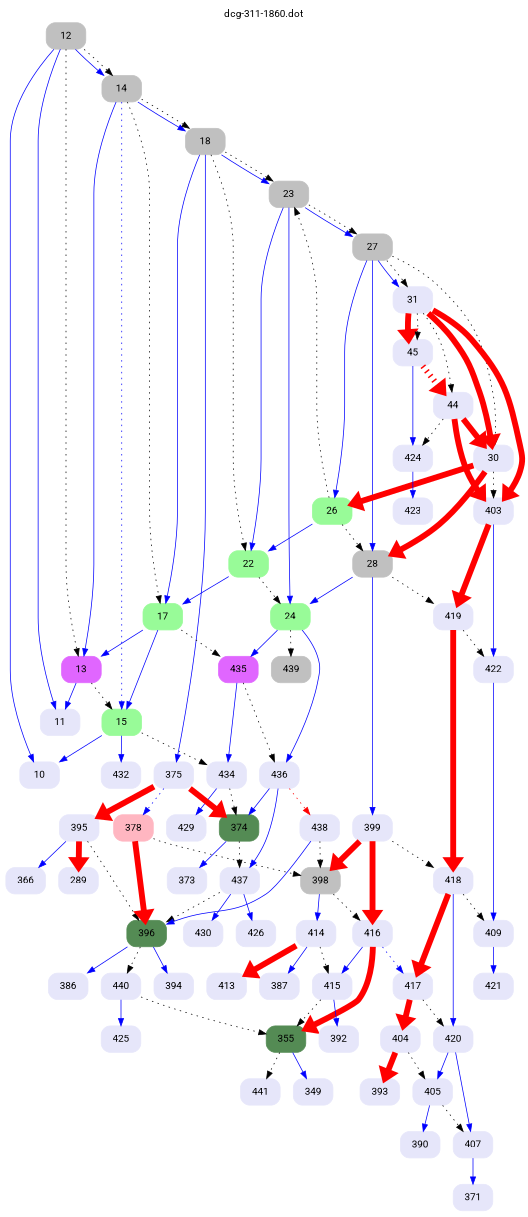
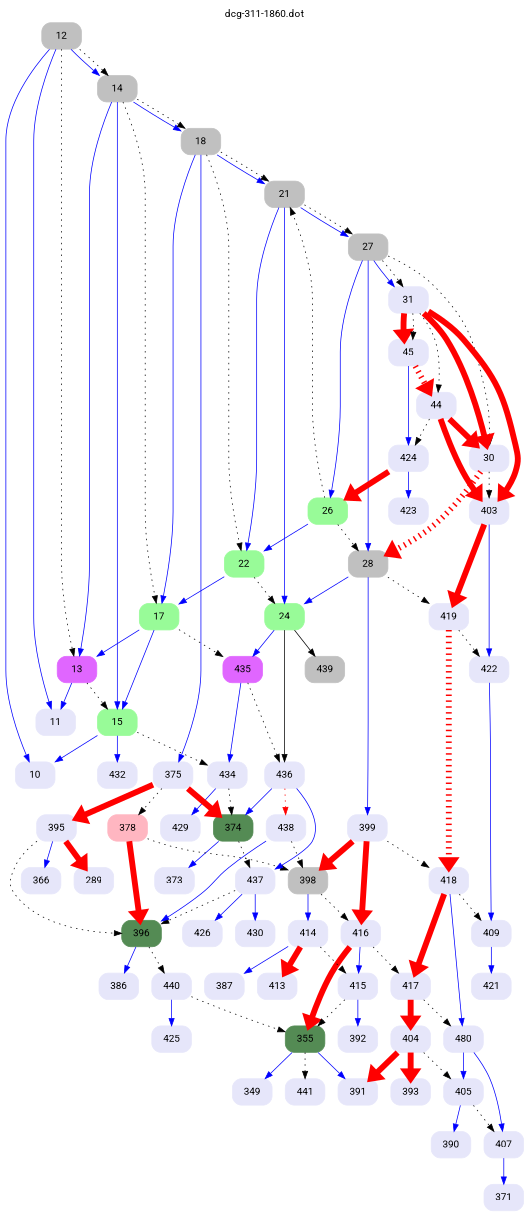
node "23": label "23" -> "21"
edge "14" -> "15": style dotted -> solid
edge "30" -> "26": now "424" -> "26"
edge "30" -> "28": style solid -> dotted
edge "24" -> "439": style dotted -> solid
edge "24" -> "436": color blue -> black
edge "419" -> "418": style solid -> dotted
edge "375" -> "378": color blue -> black
edge "416" -> "417": color blue -> black
node "394": removed
node "420": label "420" -> "480"
node "391": added
